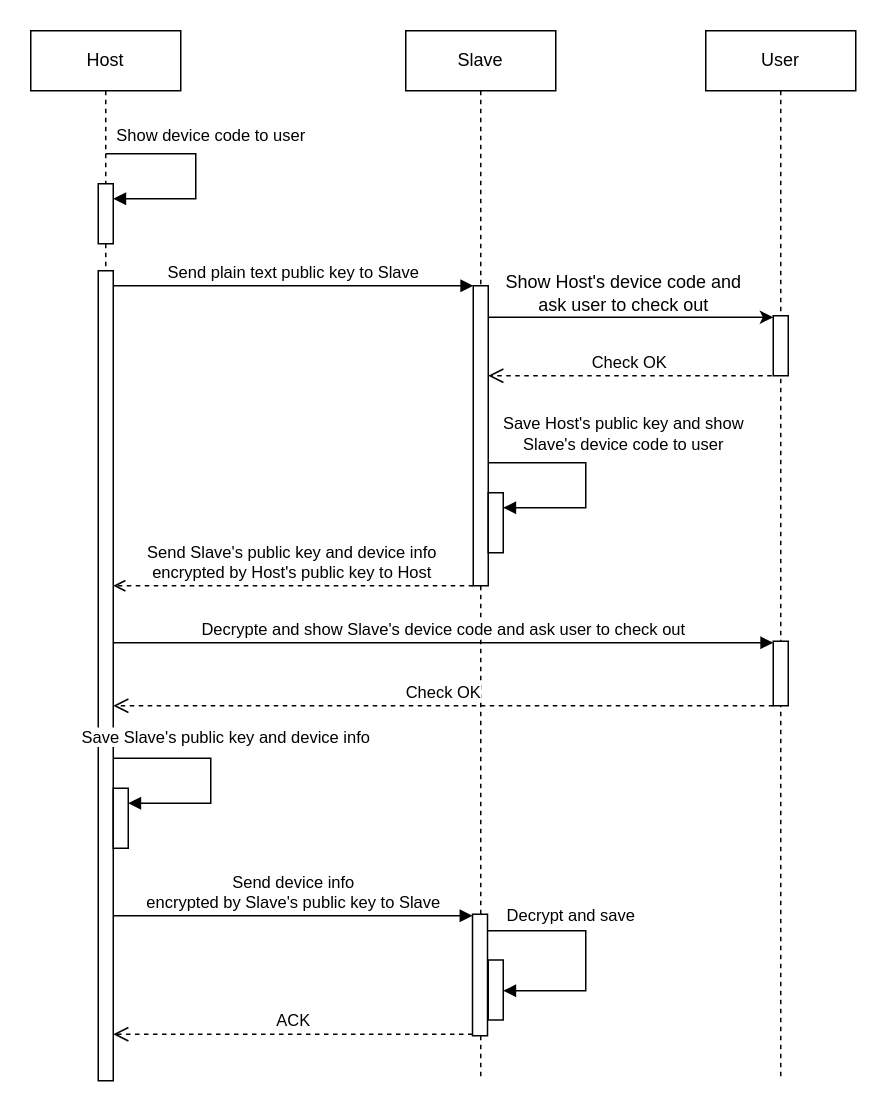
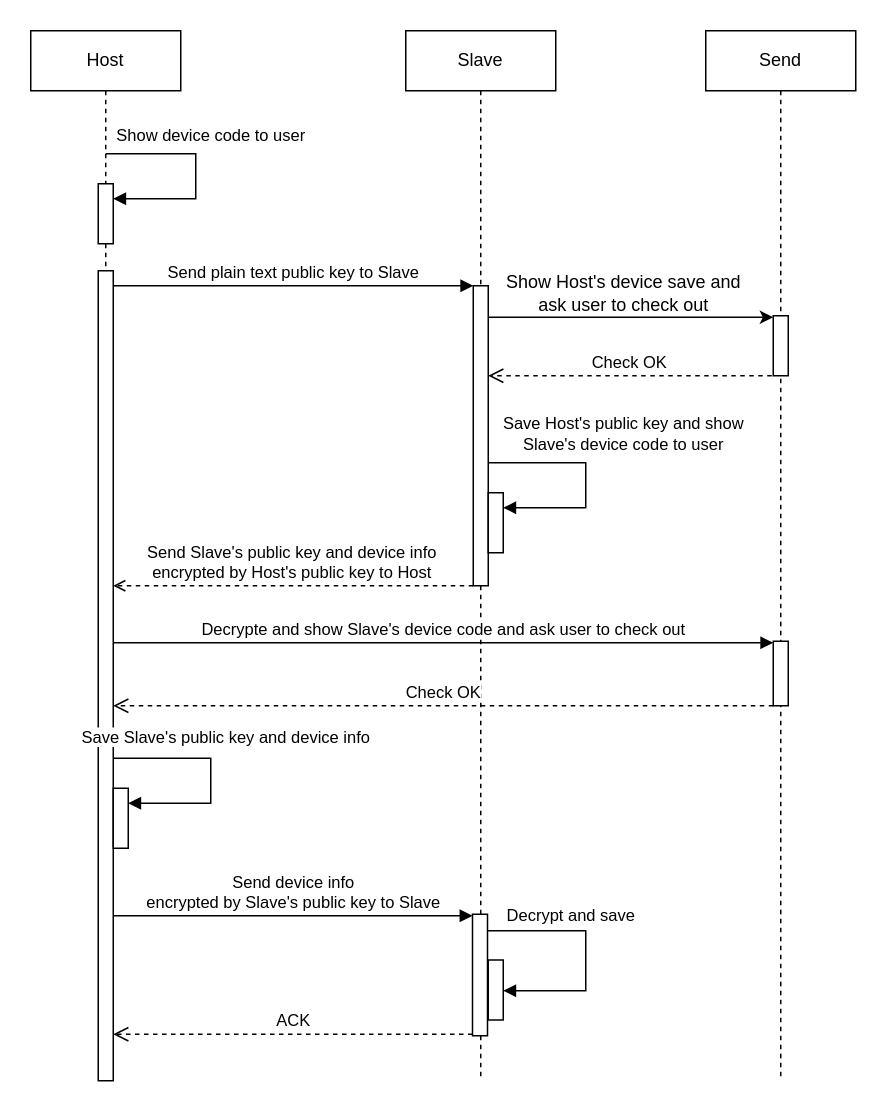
node "User": label "User" -> "Send"
node "Show Host's device code and ask user to check out": label "Show Host's device code and ask user to check out" -> "Show Host's device save and ask user to check out"
